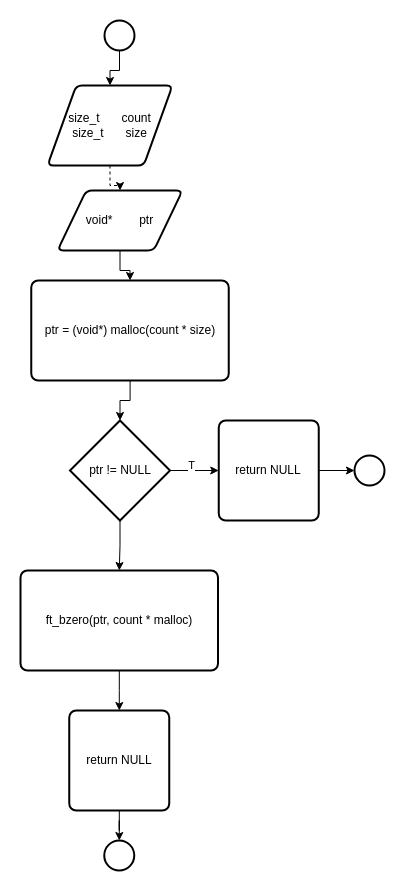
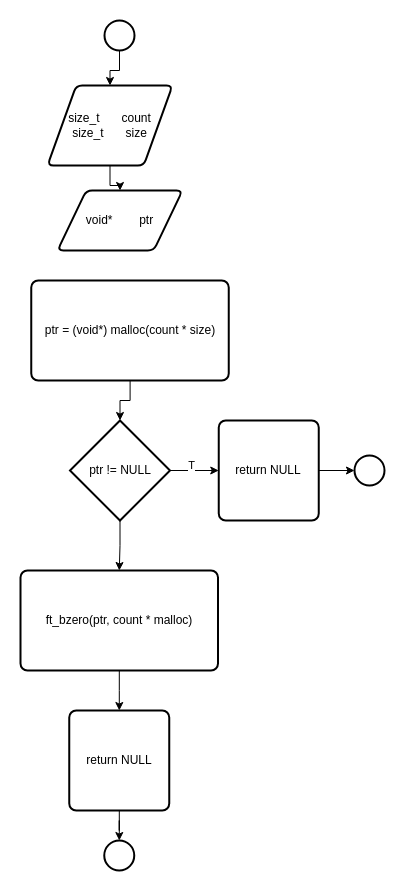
edge "size_t count size_t size" -> "void* ptr": style dashed -> solid
edge "void* ptr" -> "ptr = (void*) malloc(count * size)": removed
